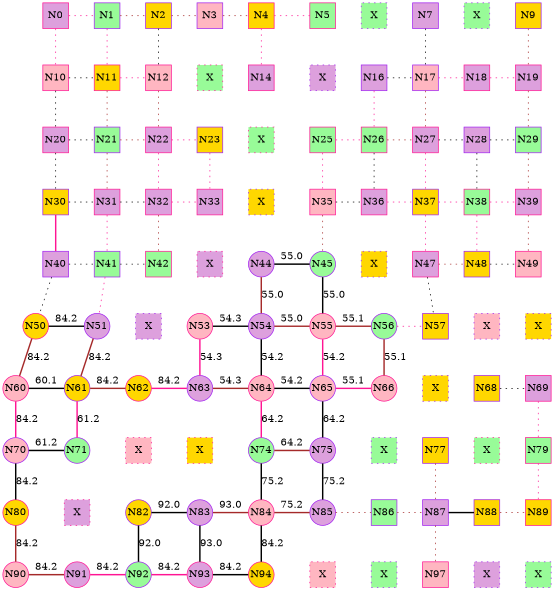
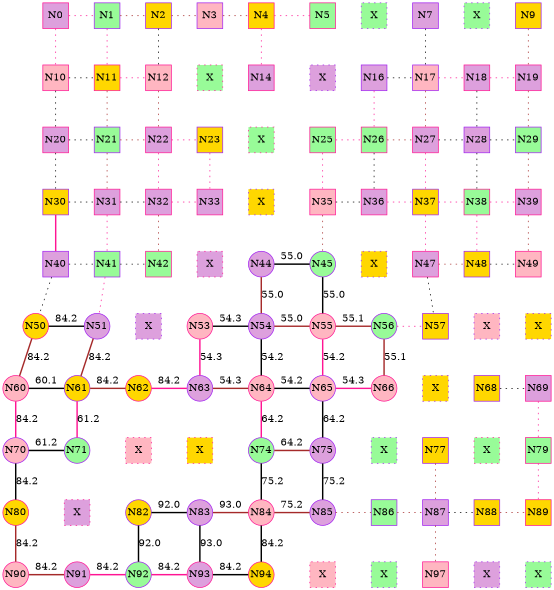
edge "N18" -- "N28": added
edge "N65" -- "N66": label "55.1" -> "54.3"
edge "N87" -- "N88": style bold -> dotted
